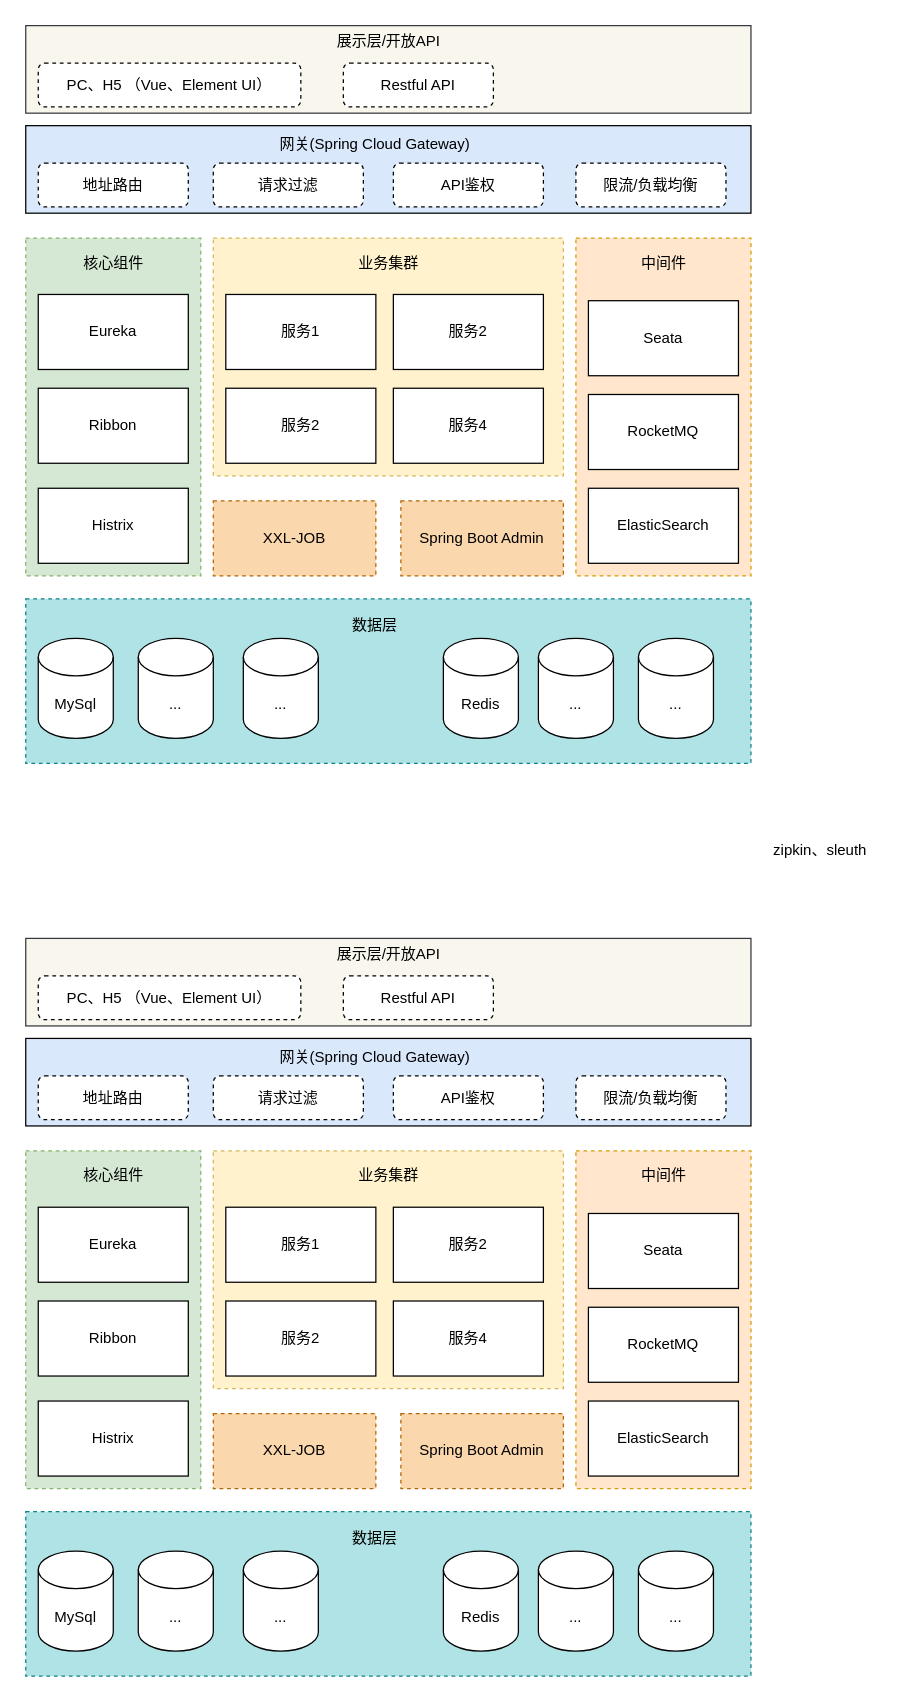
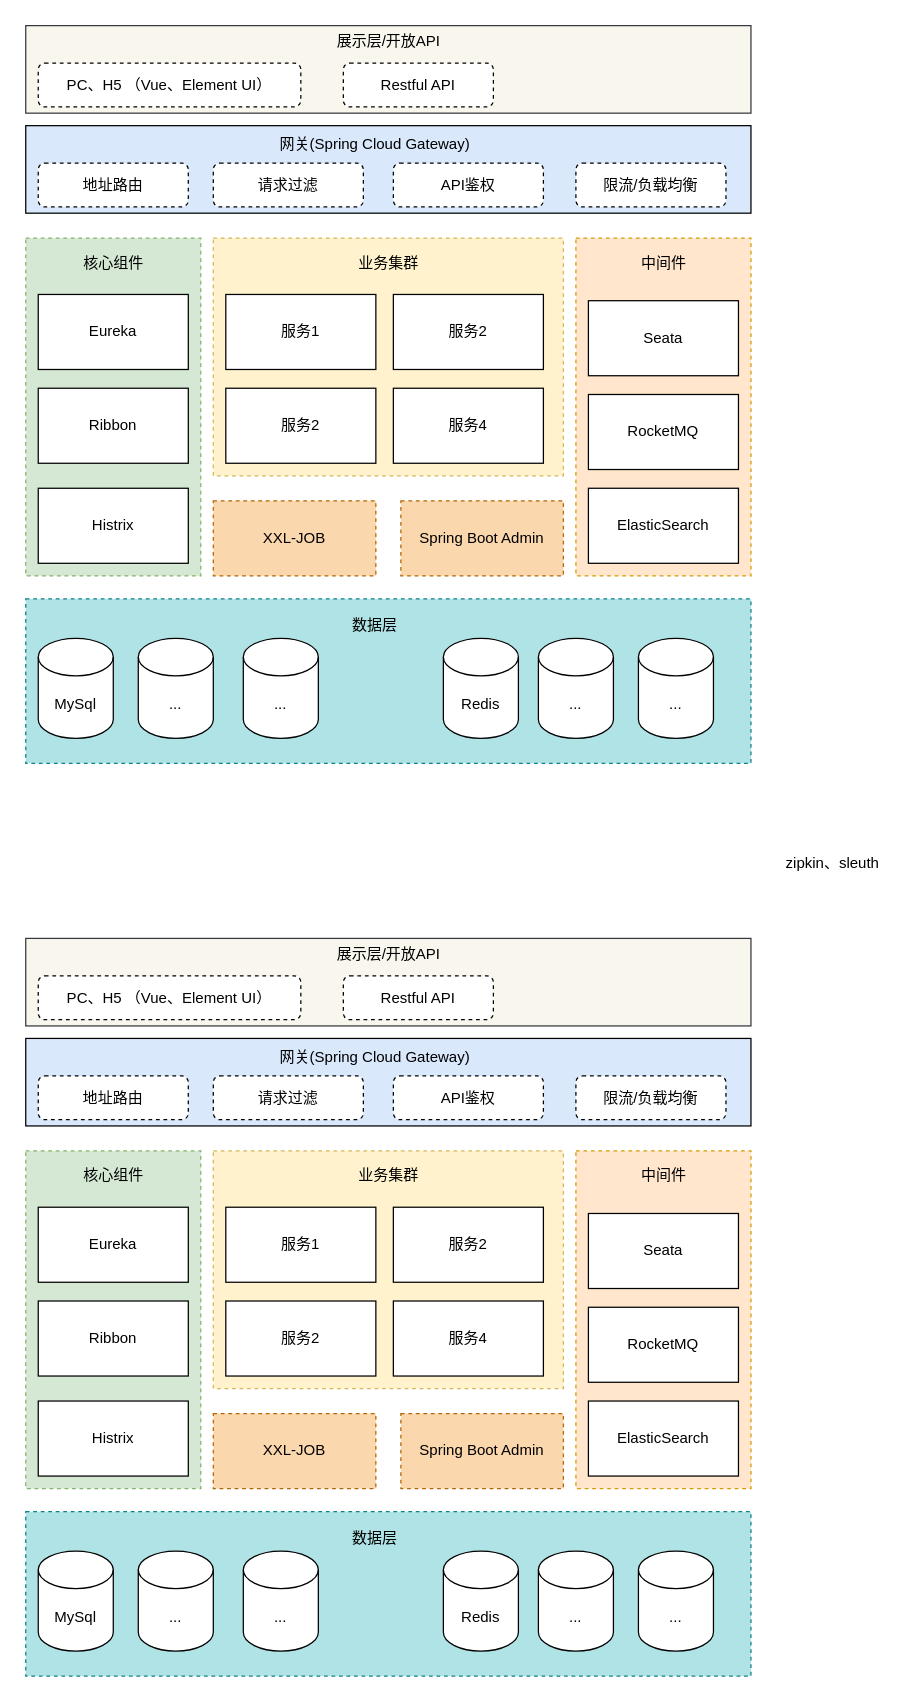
node "zipkin、sleuth": moved (819, 851) -> (832, 863)
